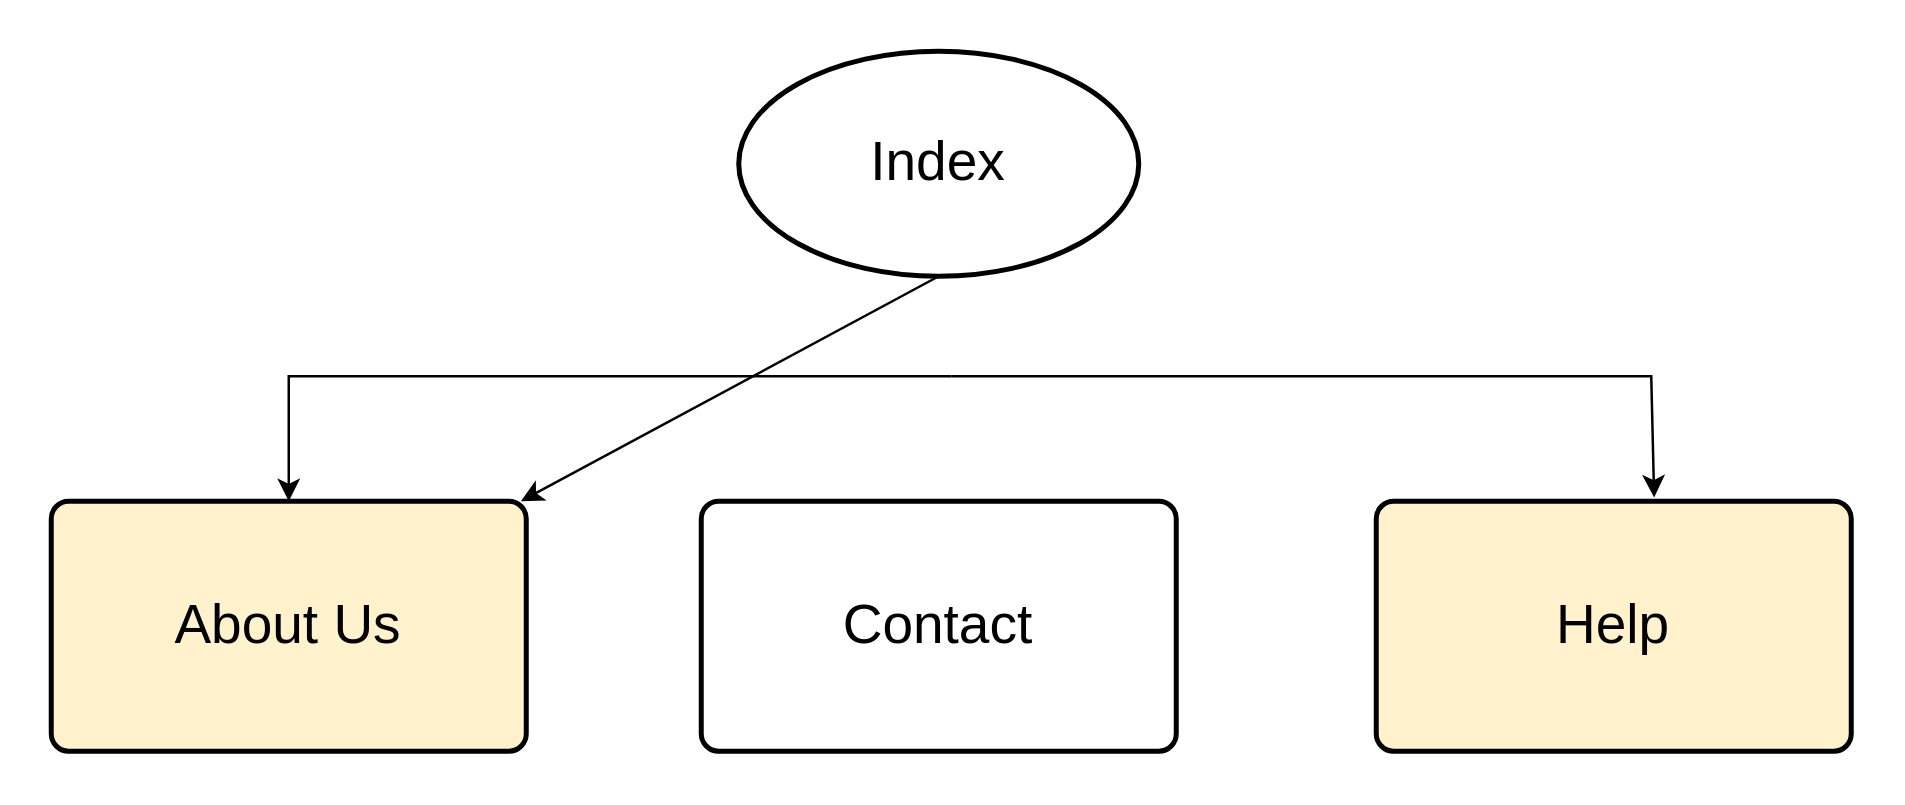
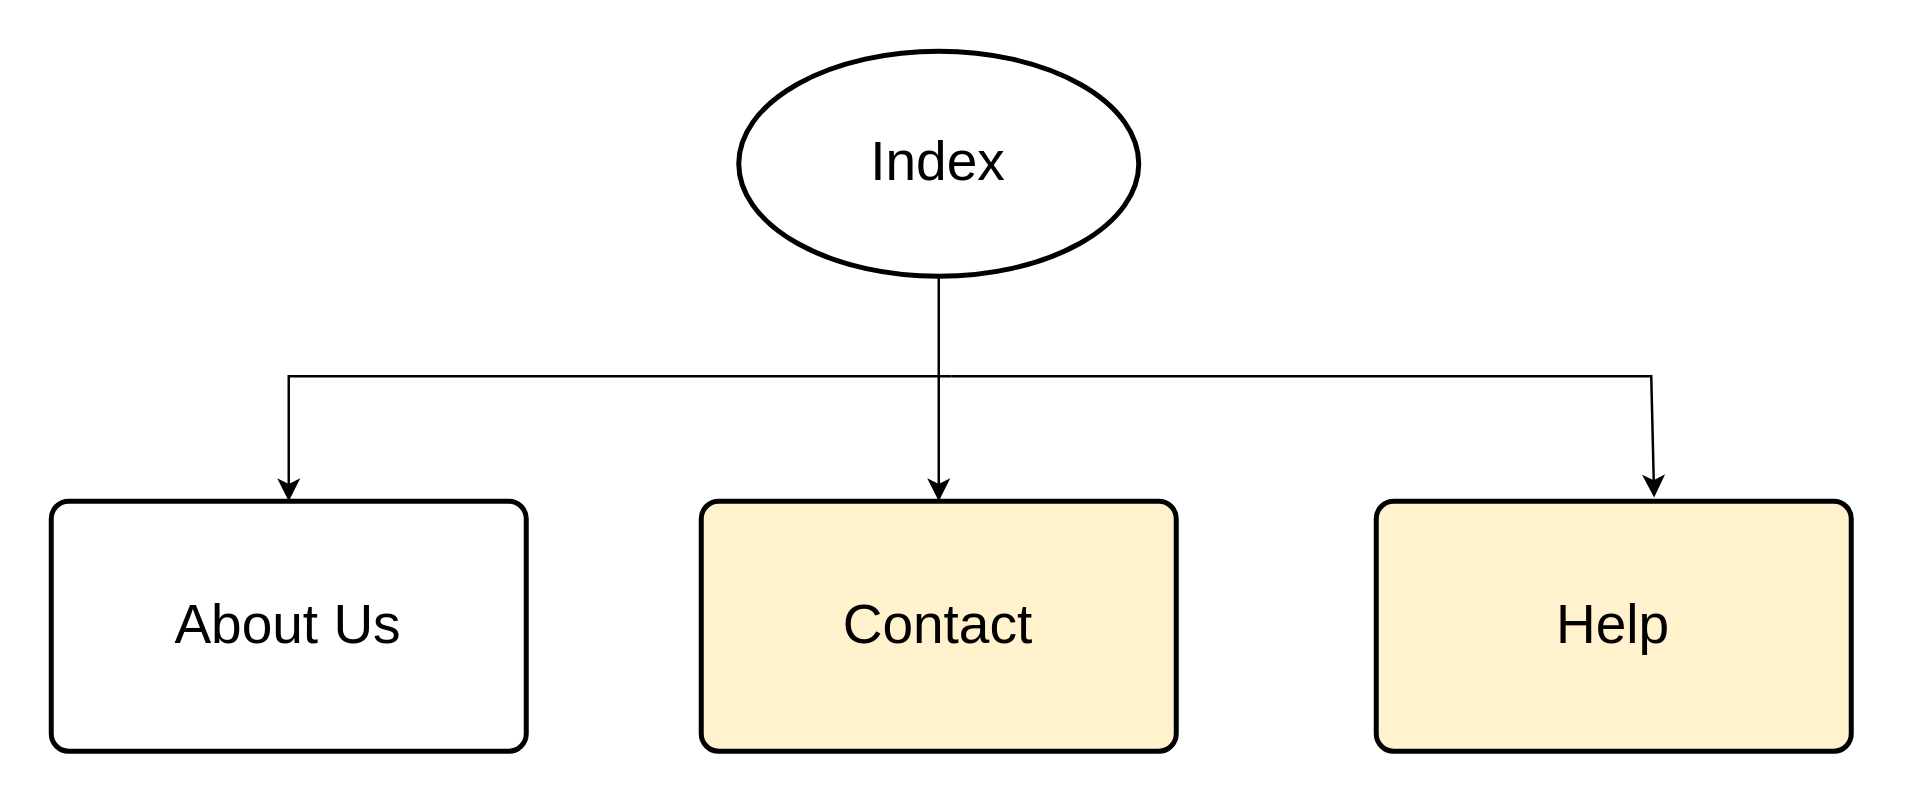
edge "Index" -> "About Us": now "Index" -> "Contact"
node "About Us": fillcolor #fff2cc -> #ffffff
node "Contact": fillcolor #ffffff -> #fff2cc
